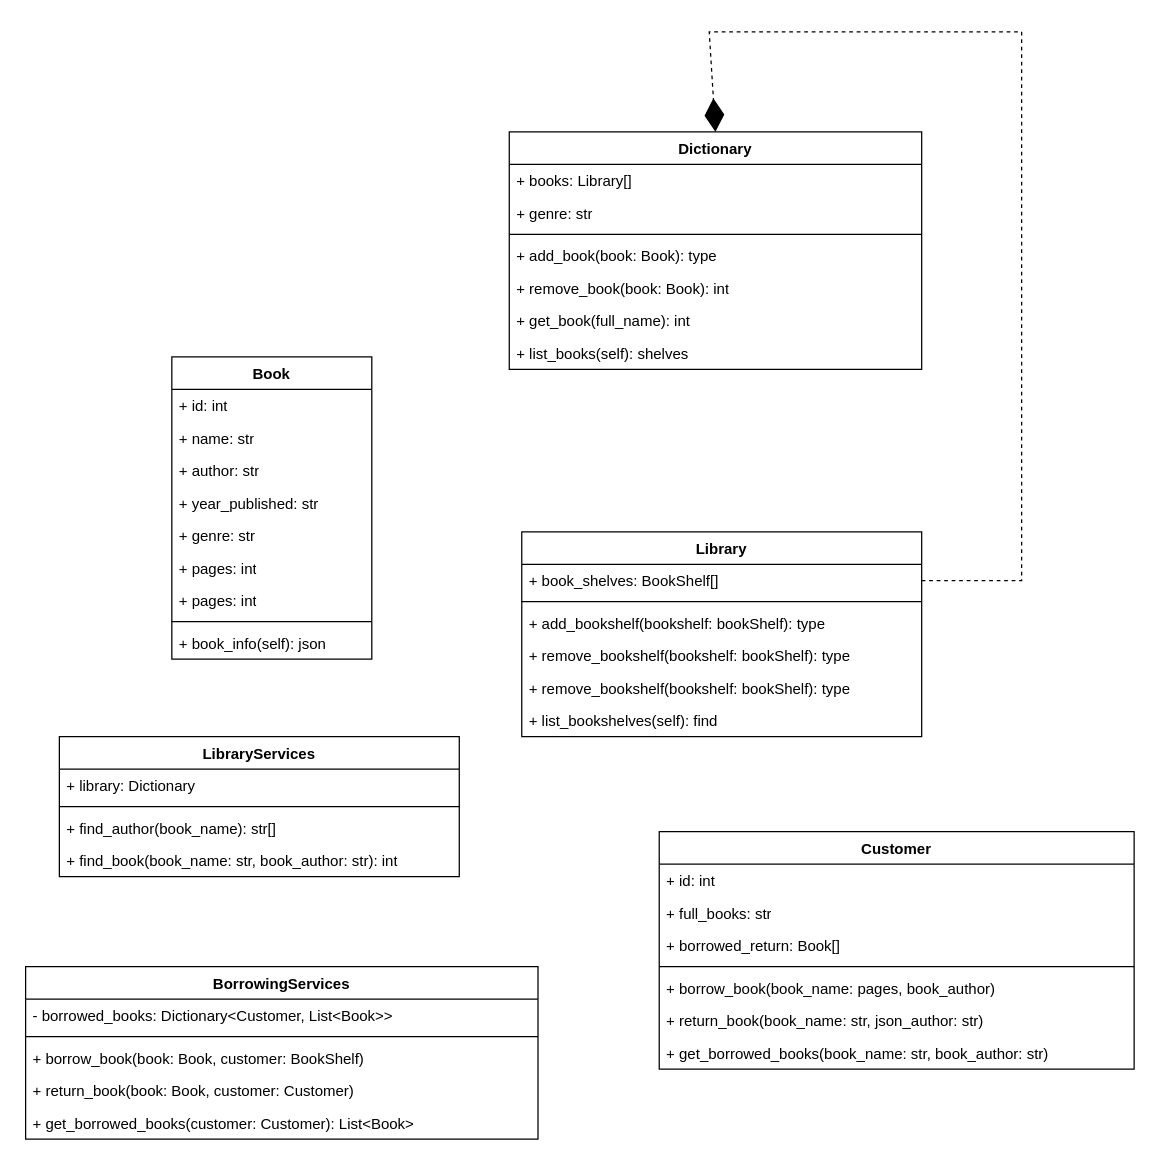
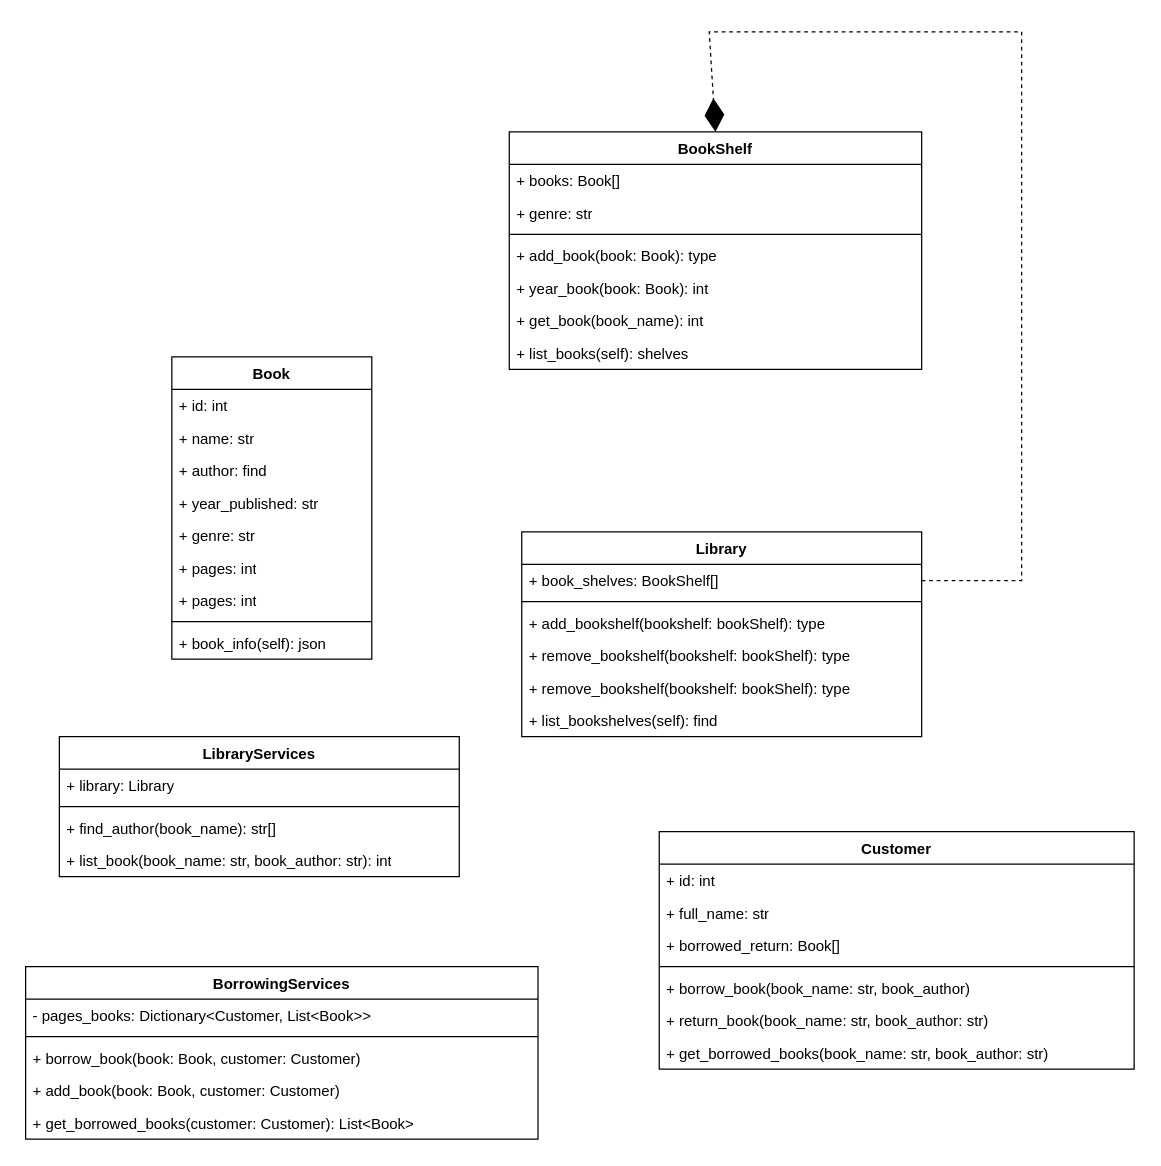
node "Dictionary": label "Dictionary" -> "BookShelf"
node "+ books: Library[]": label "+ books: Library[]" -> "+ books: Book[]"
node "+ remove_book(book: Book): int": label "+ remove_book(book: Book): int" -> "+ year_book(book: Book): int"
node "+ get_book(full_name): int": label "+ get_book(full_name): int" -> "+ get_book(book_name): int"
node "+ author: str": label "+ author: str" -> "+ author: find"
node "+ library: Dictionary": label "+ library: Dictionary" -> "+ library: Library"
node "+ find_book(book_name: str, book_author: str): int": label "+ find_book(book_name: str, book_author: str): int" -> "+ list_book(book_name: str, book_author: str): int"
node "+ full_books: str": label "+ full_books: str" -> "+ full_name: str"
node "+ borrow_book(book_name: pages, book_author)": label "+ borrow_book(book_name: pages, book_author)" -> "+ borrow_book(book_name: str, book_author)"
node "- borrowed_books: Dictionary<Customer, List<Book>>": label "- borrowed_books: Dictionary<Customer, List<Book>>" -> "- pages_books: Dictionary<Customer, List<Book>>"
node "+ return_book(book_name: str, json_author: str)": label "+ return_book(book_name: str, json_author: str)" -> "+ return_book(book_name: str, book_author: str)"
node "+ borrow_book(book: Book, customer: BookShelf)": label "+ borrow_book(book: Book, customer: BookShelf)" -> "+ borrow_book(book: Book, customer: Customer)"
node "+ return_book(book: Book, customer: Customer)": label "+ return_book(book: Book, customer: Customer)" -> "+ add_book(book: Book, customer: Customer)"
